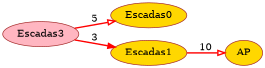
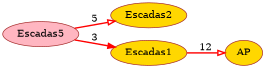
node "Escadas0": label "Escadas0" -> "Escadas2"
node "Escadas3": label "Escadas3" -> "Escadas5"
edge "Escadas1" -> "AP": label "10" -> "12"
